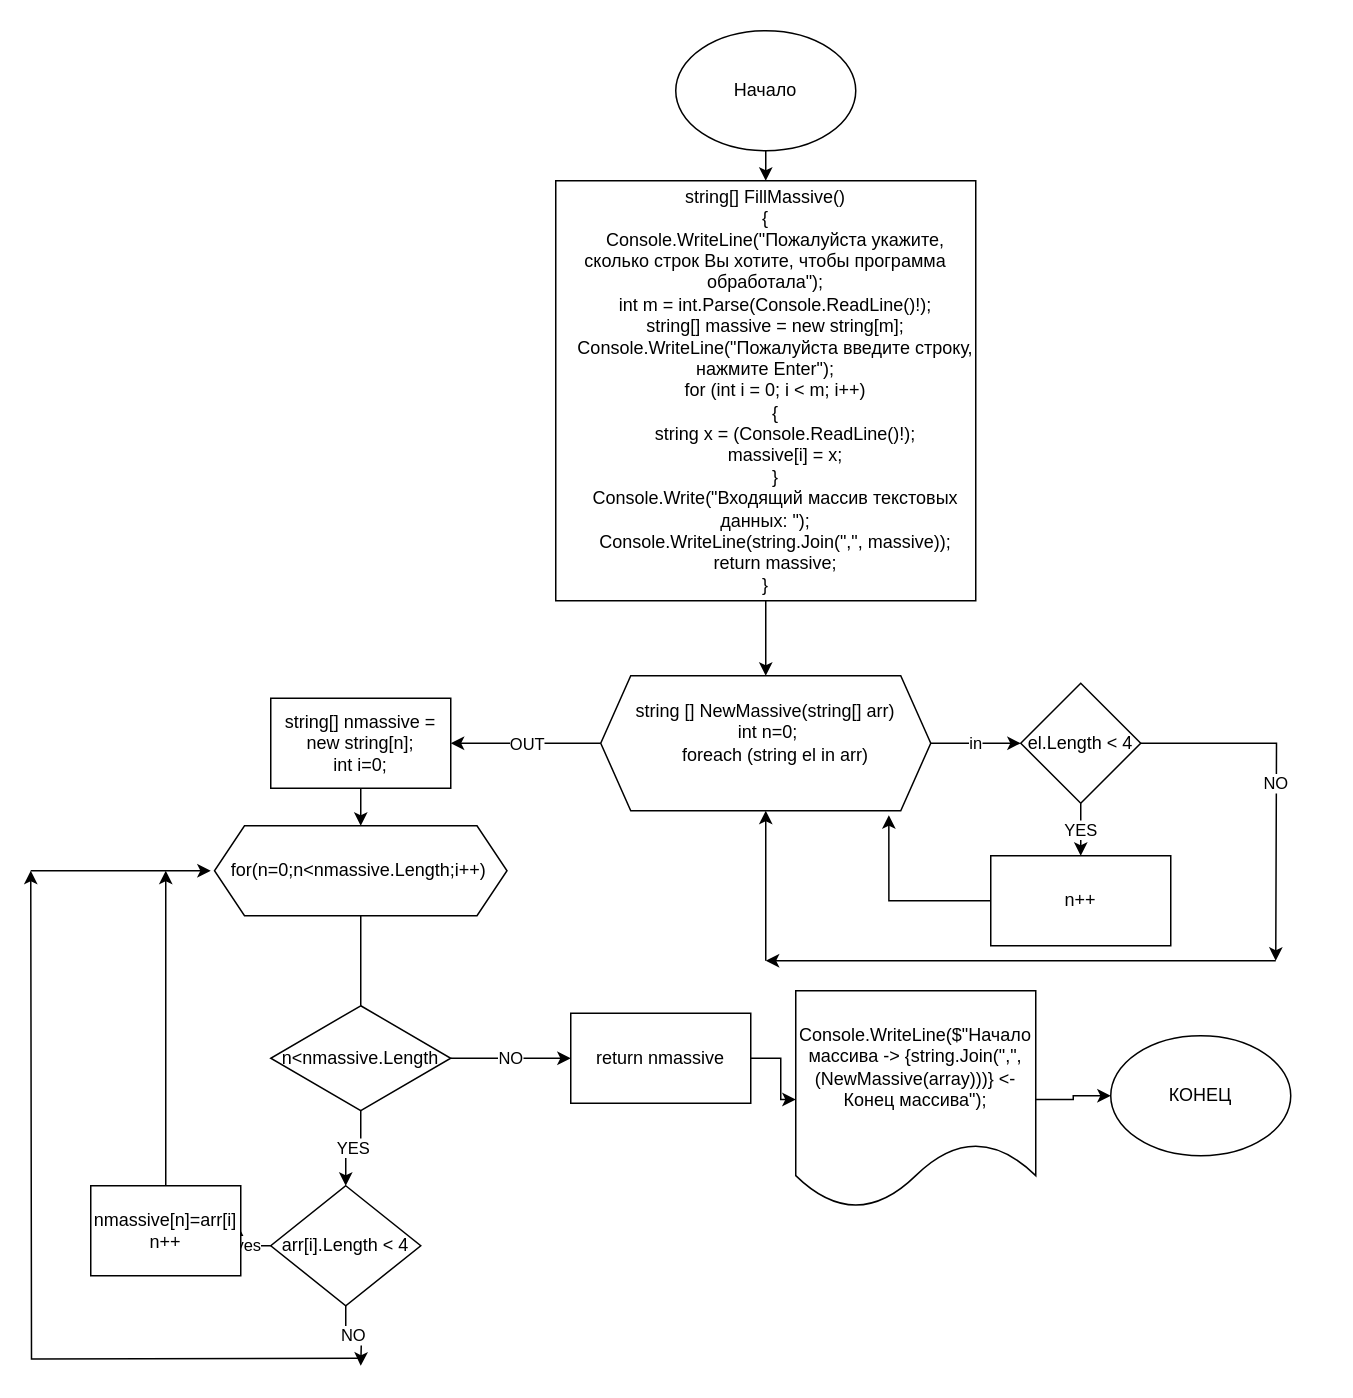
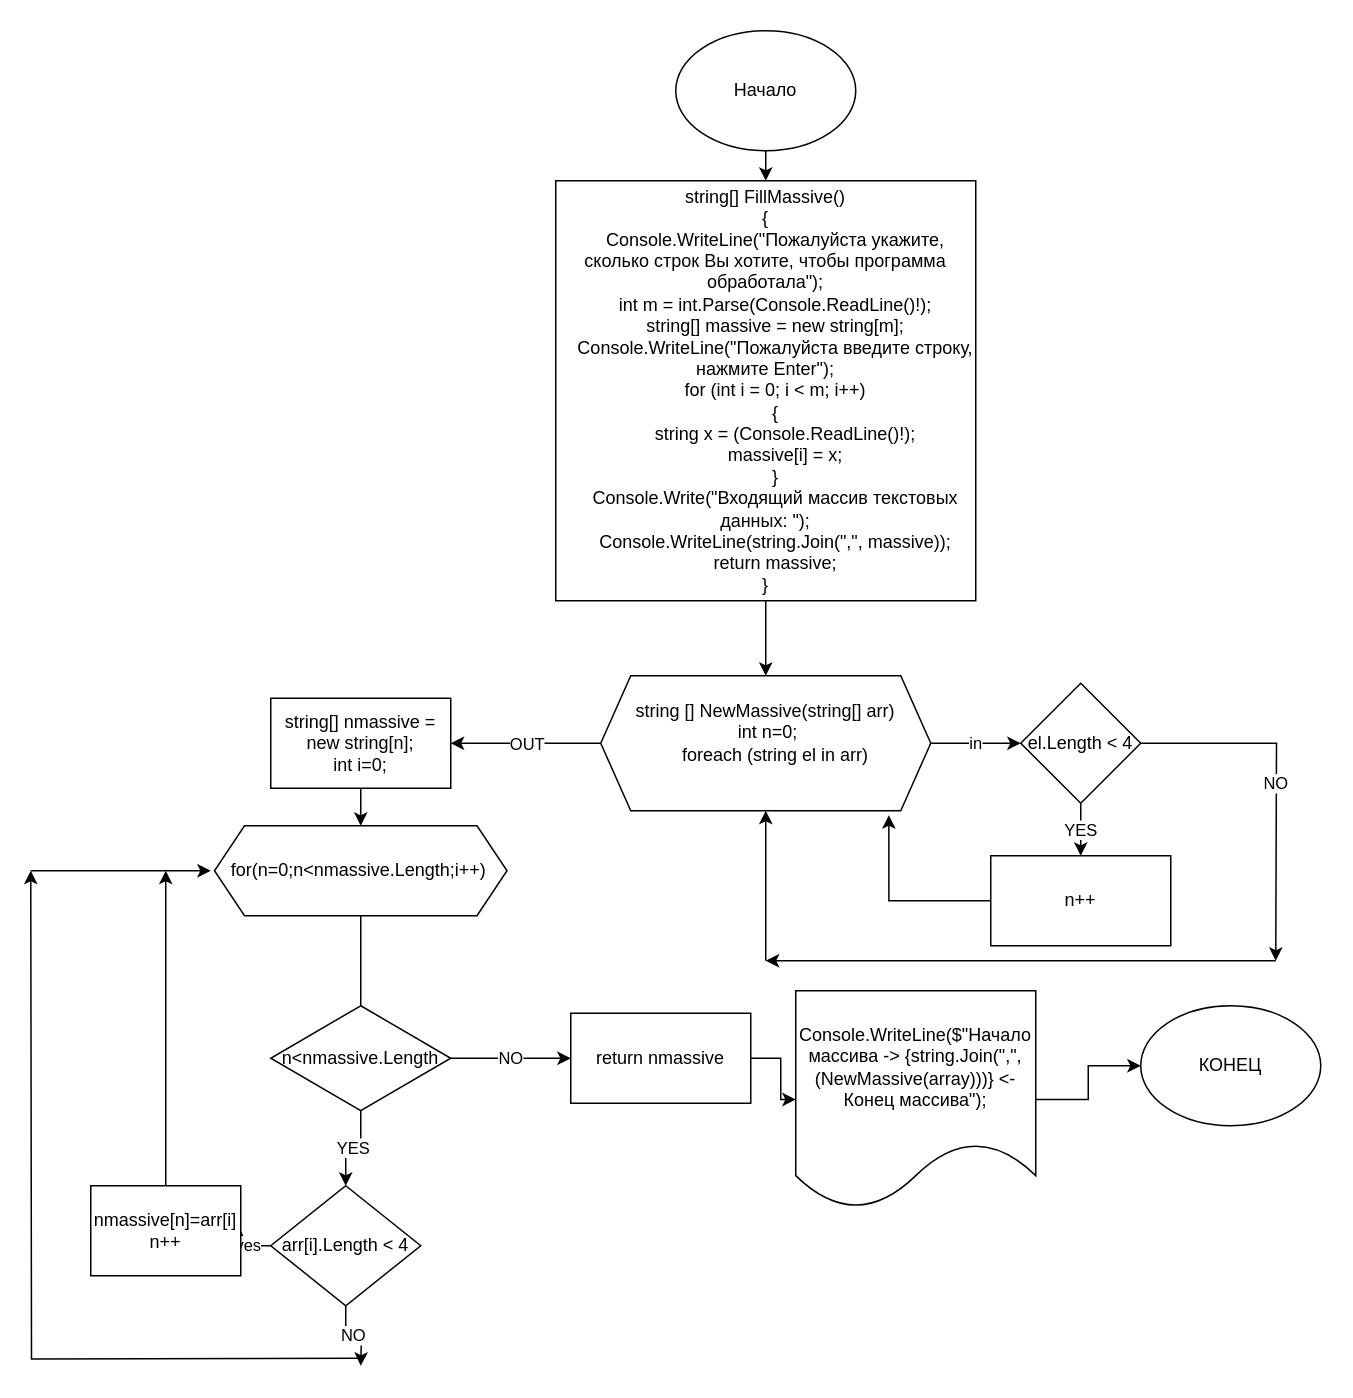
node "КОНЕЦ": moved (1201, 1096) -> (1231, 1066)
